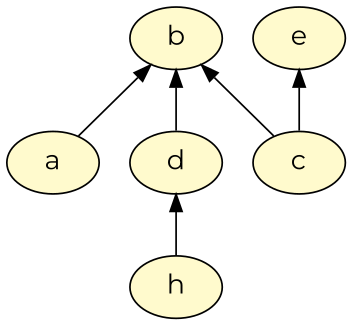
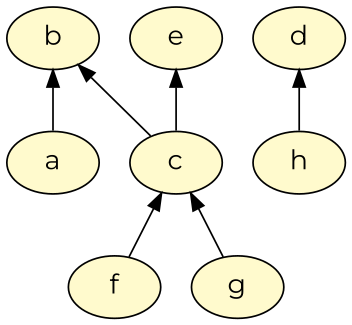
edge "d" -> "b": removed
node "f": added
node "g": added
